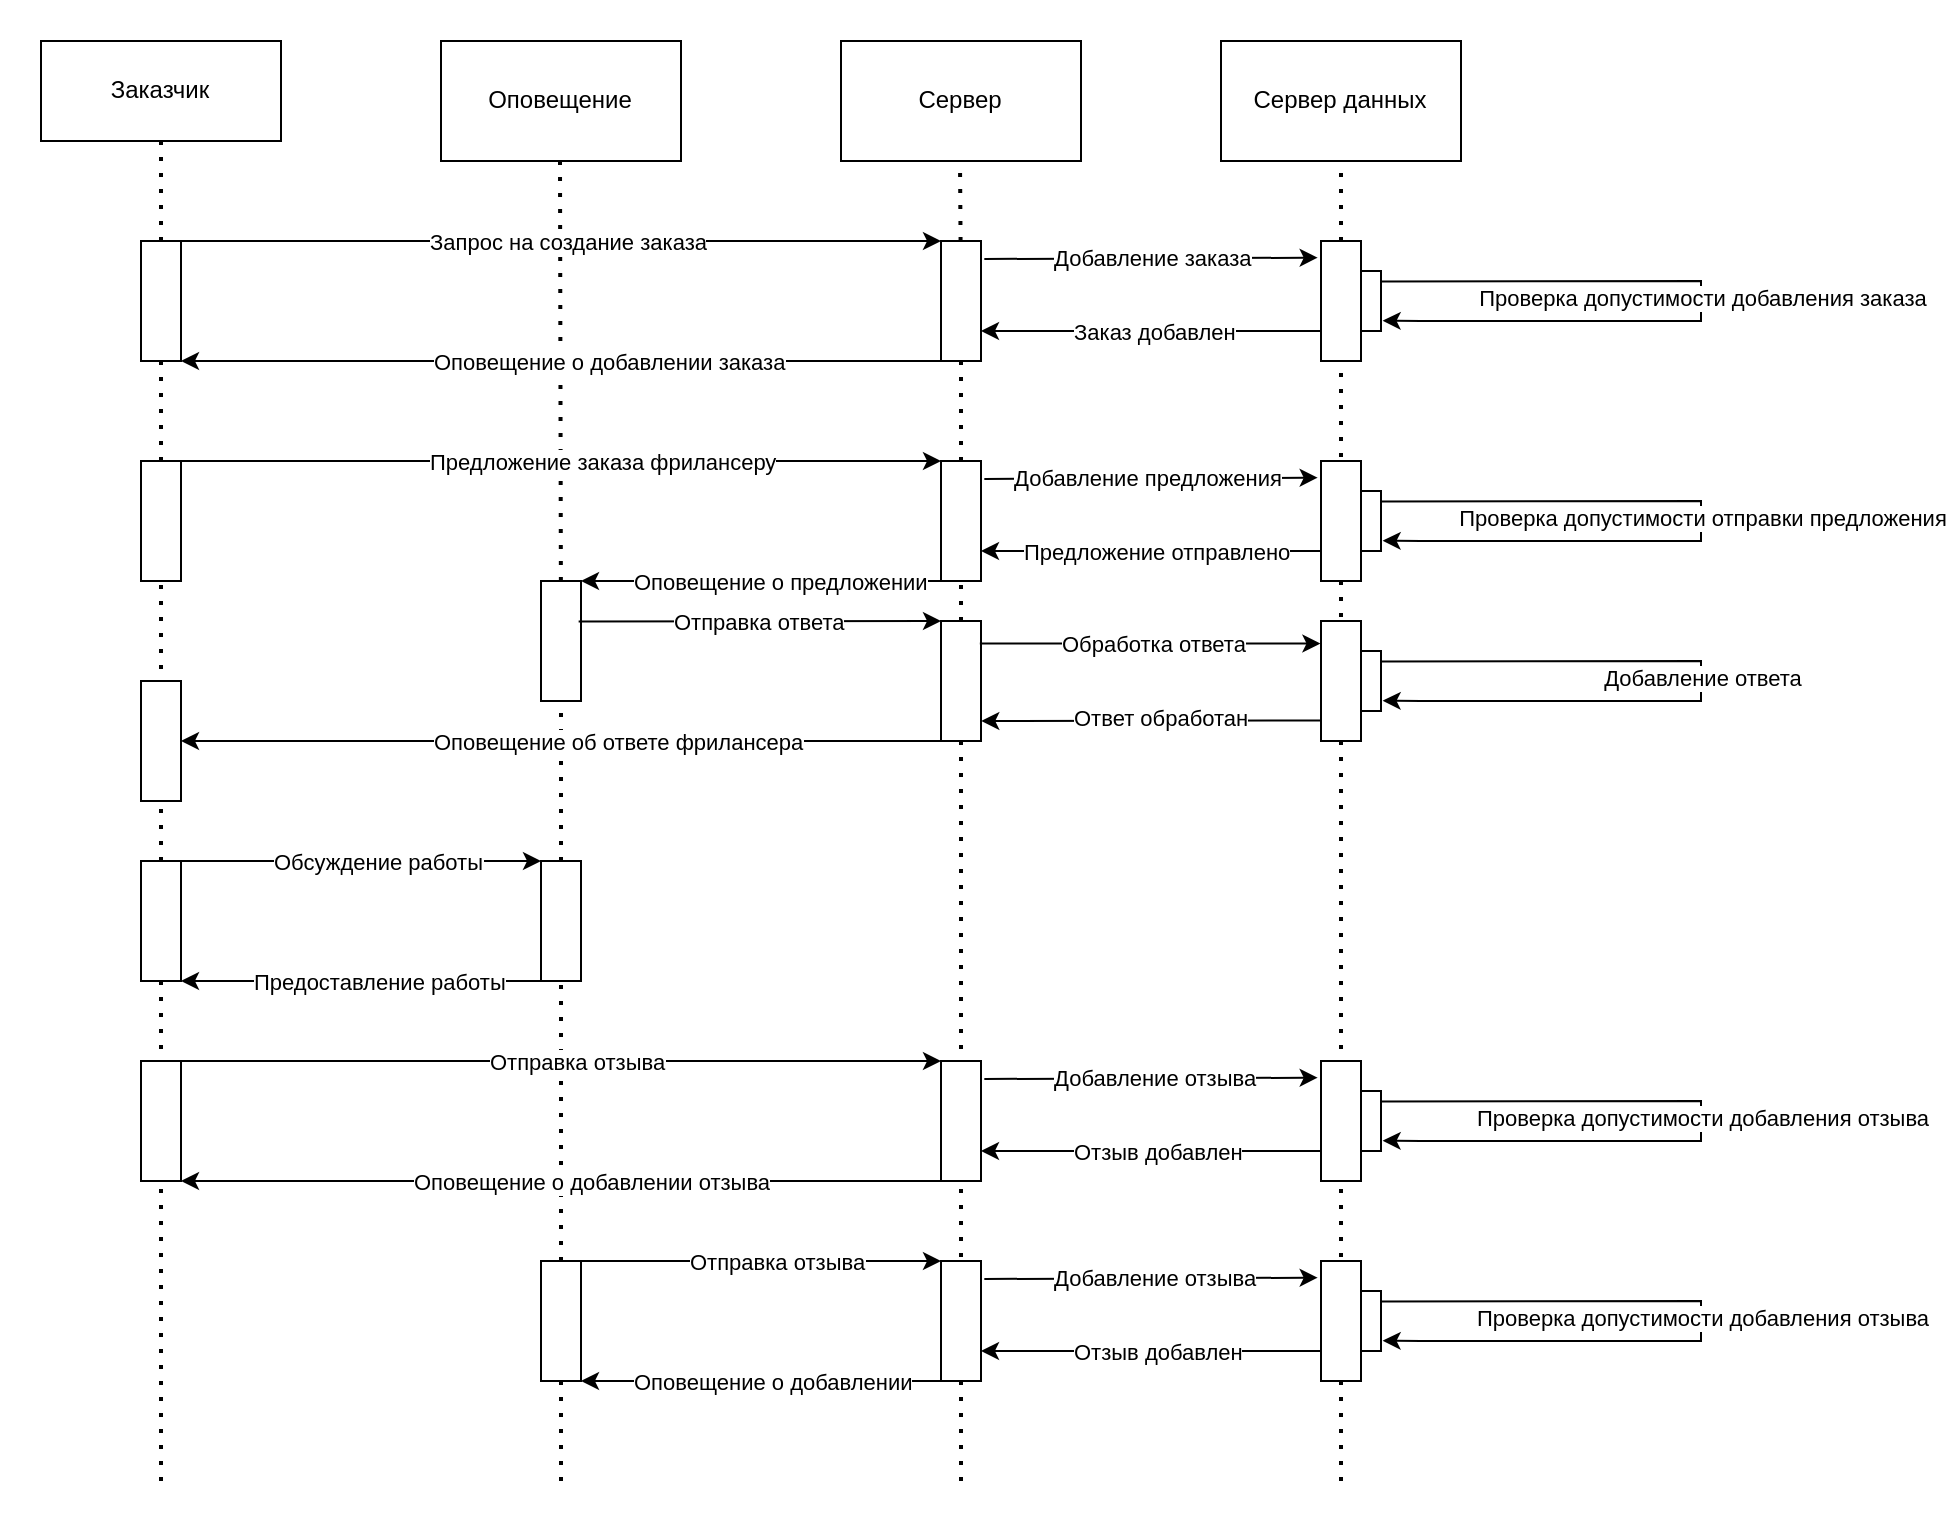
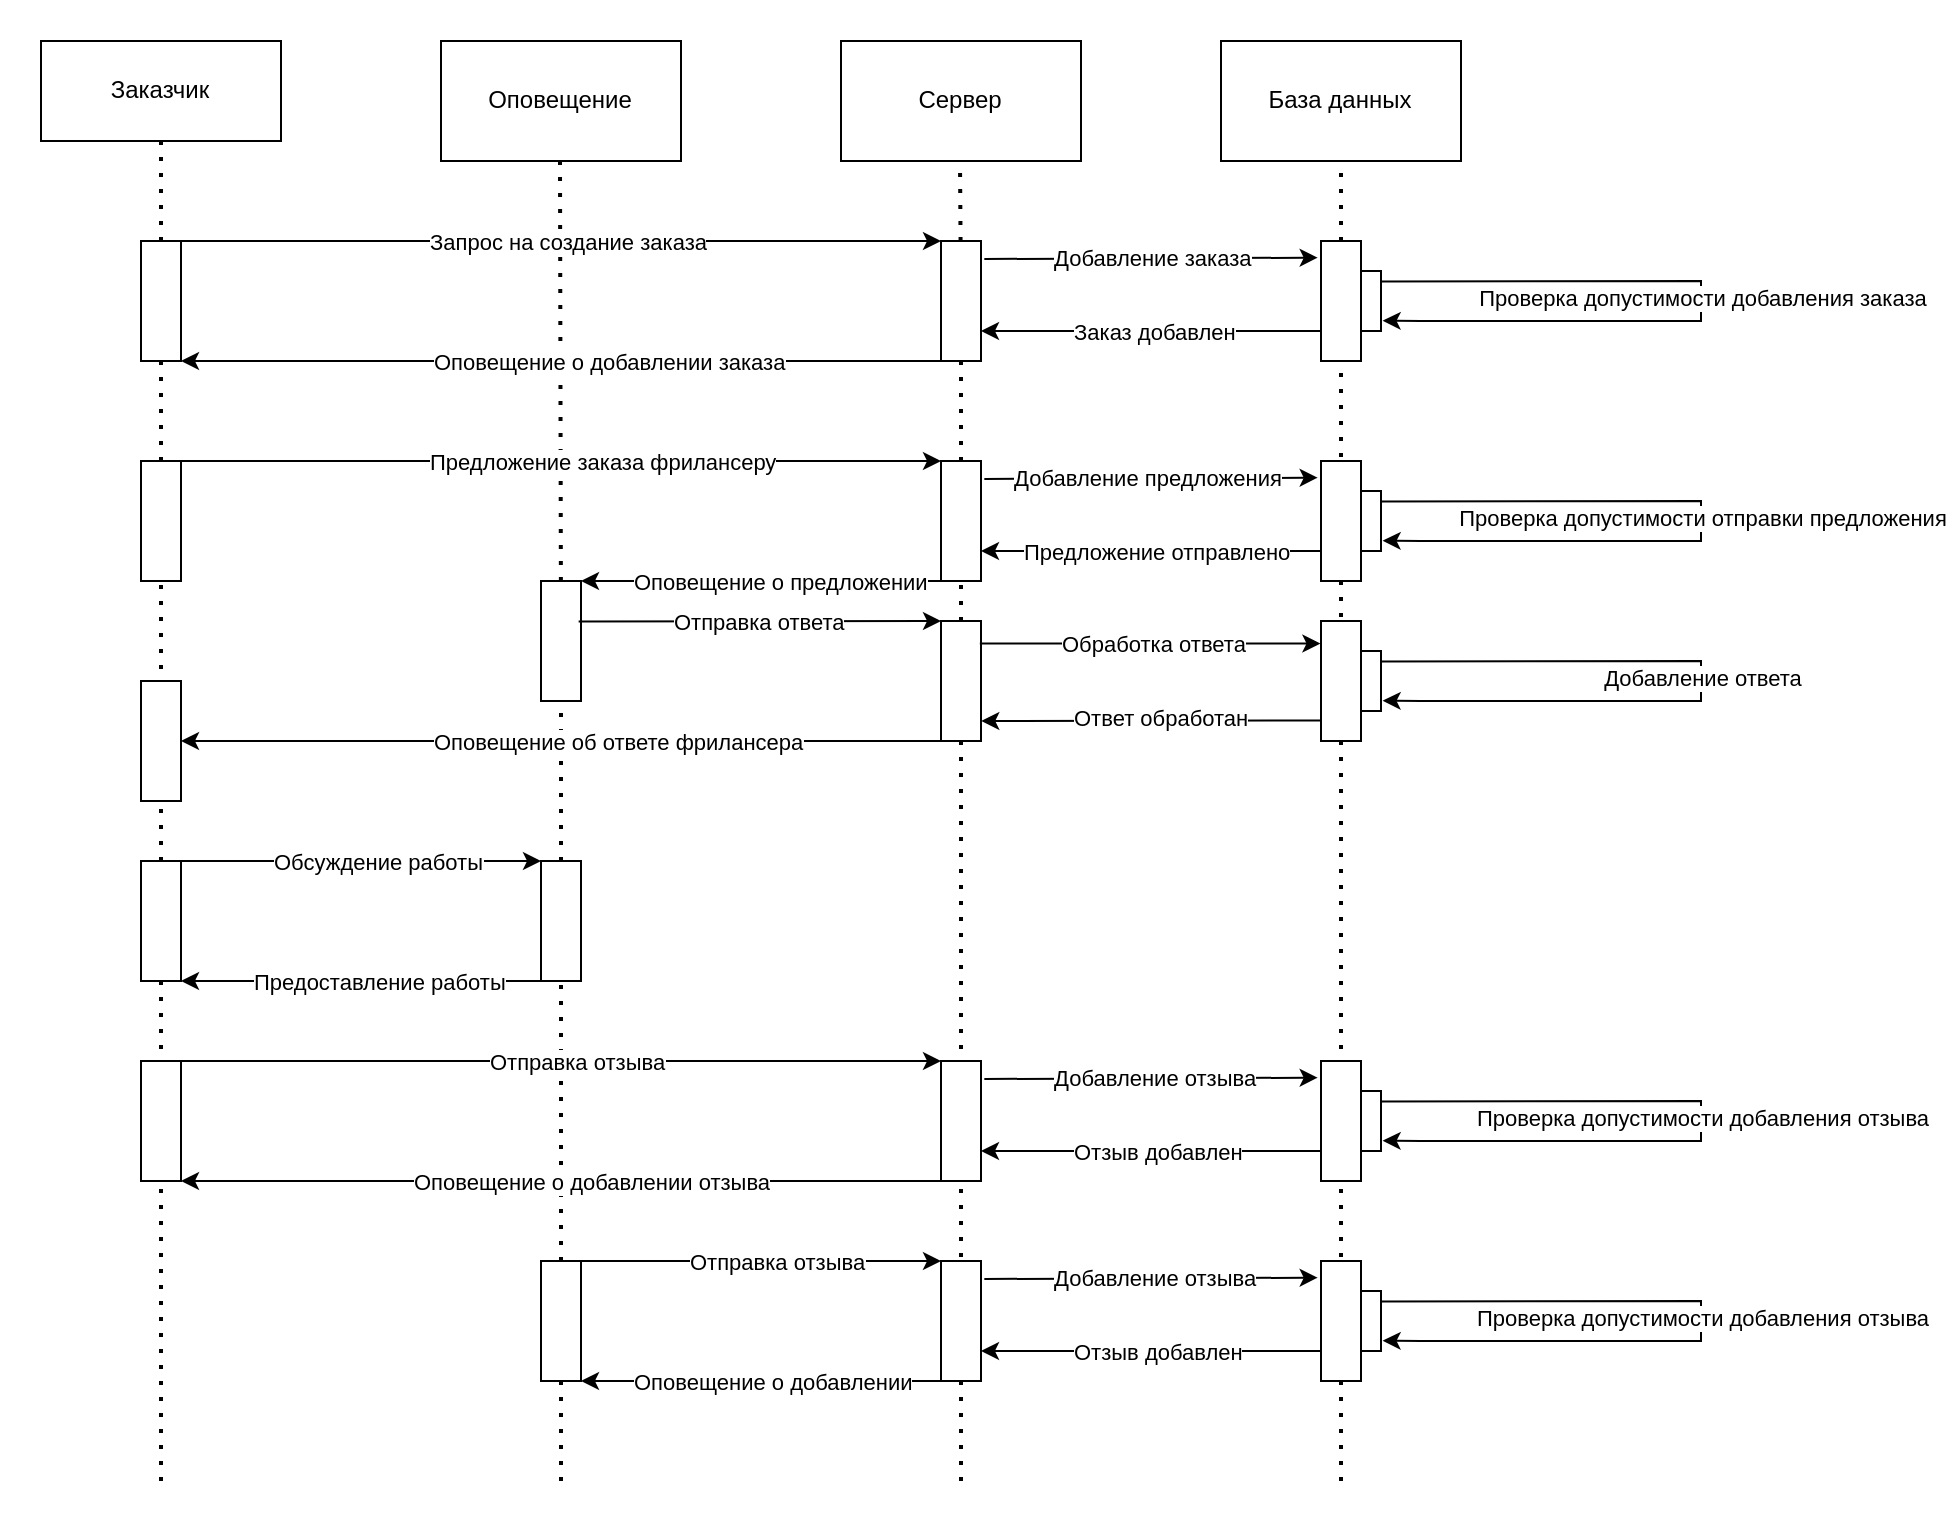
node "Сервер данных": label "Сервер данных" -> "База данных"
